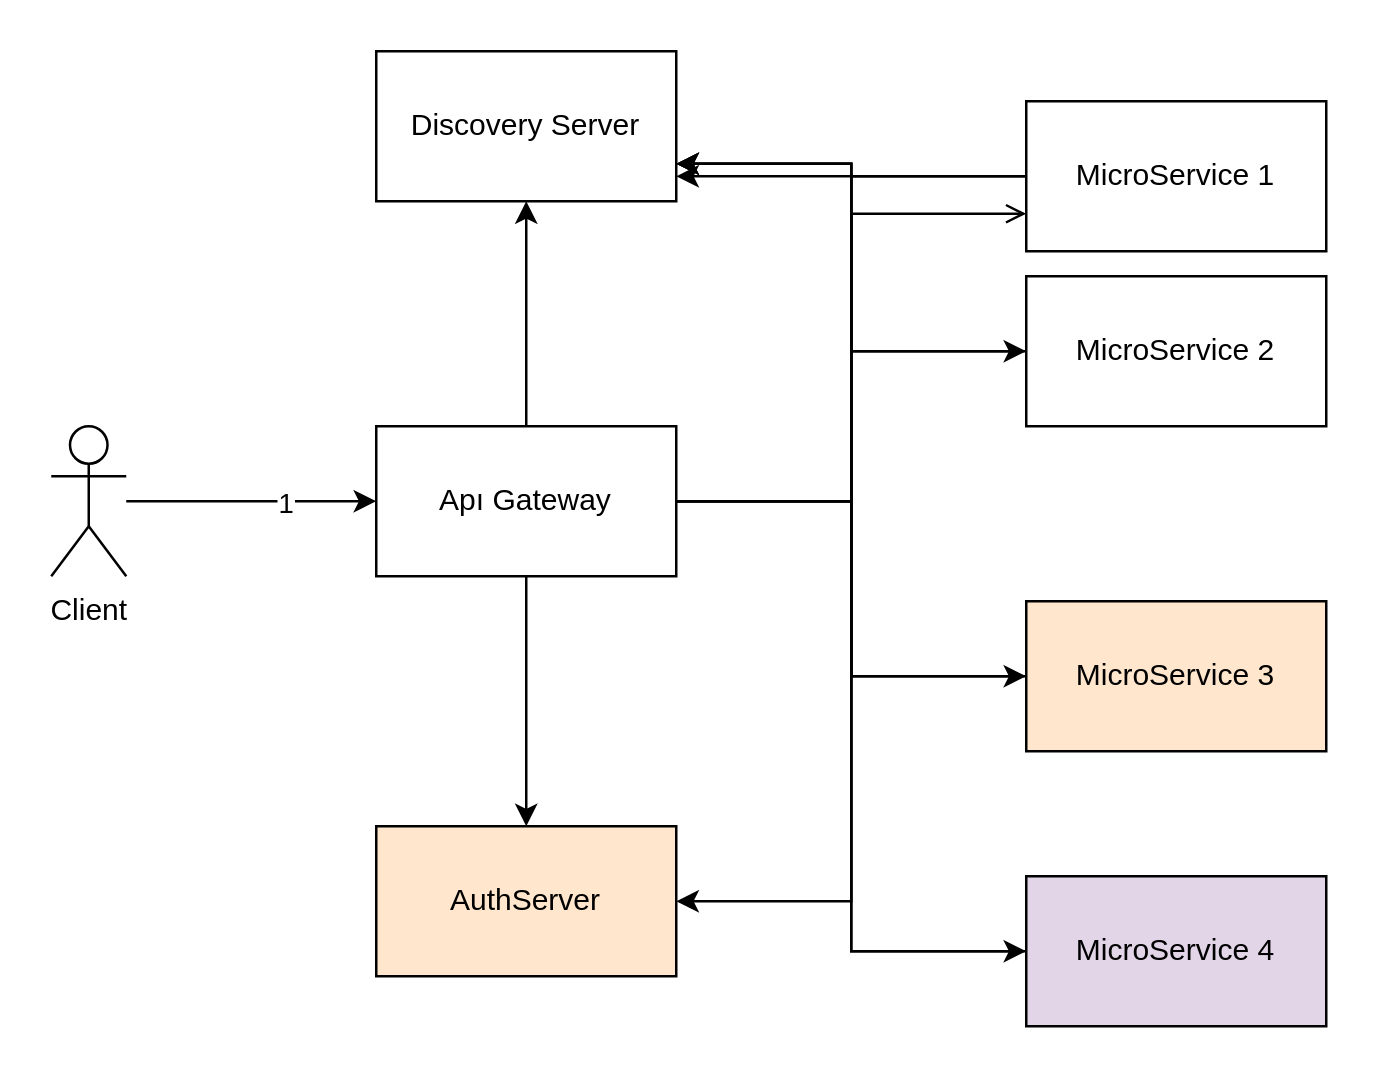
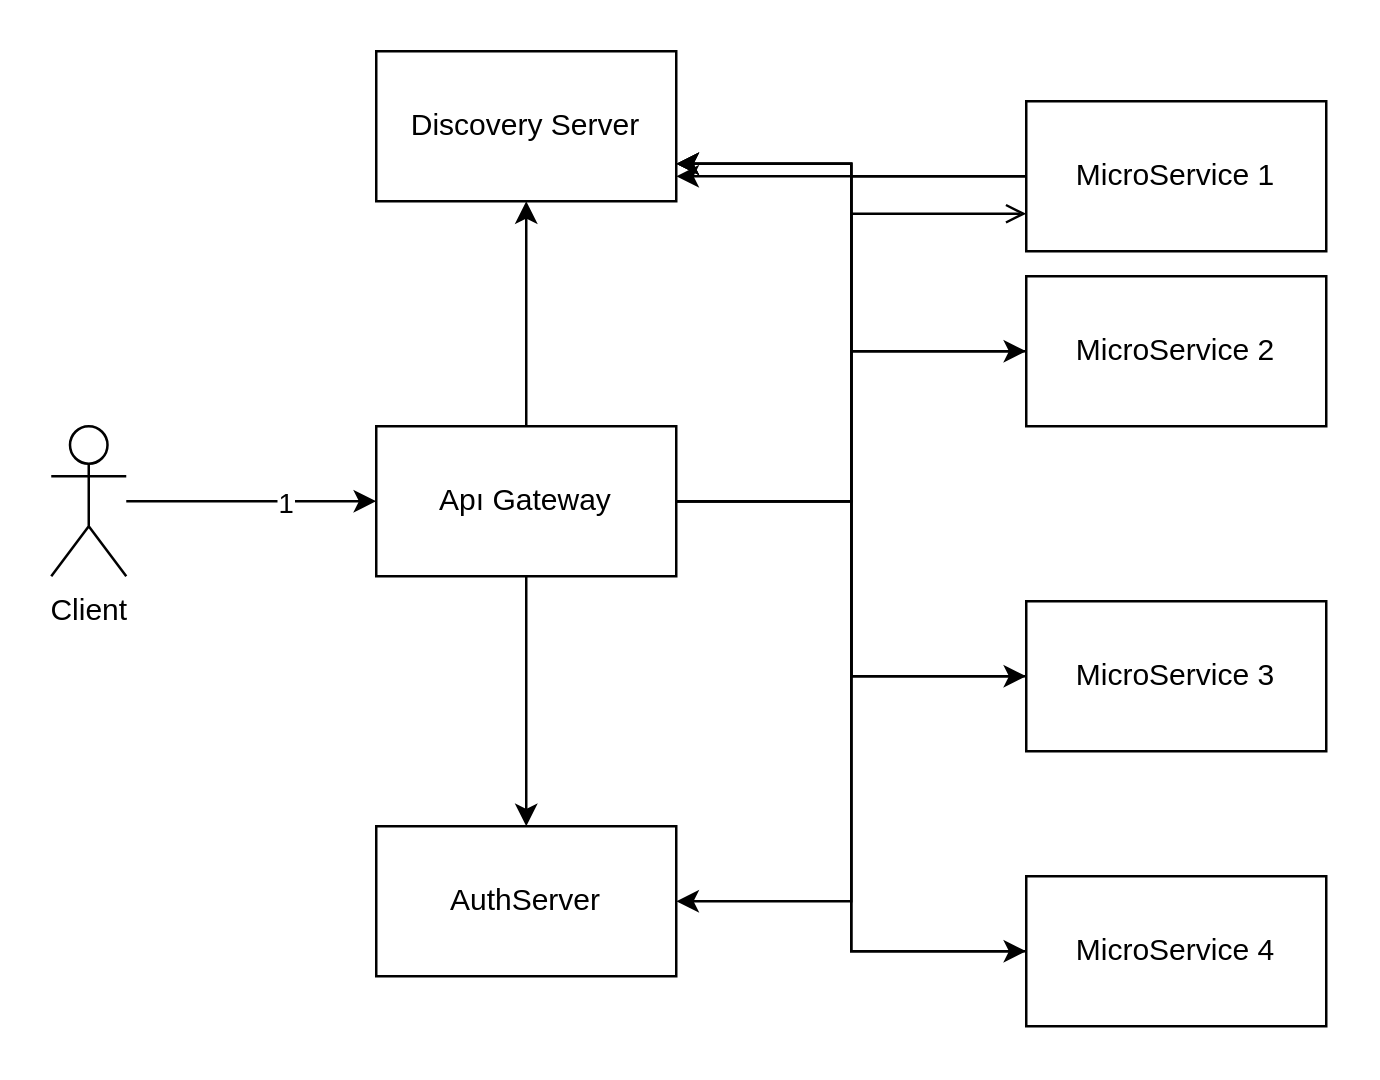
node "MicroService 3": fillcolor #ffe6cc -> #ffffff
node "AuthServer": fillcolor #ffe6cc -> #ffffff
node "MicroService 4": fillcolor #e1d5e7 -> #ffffff
